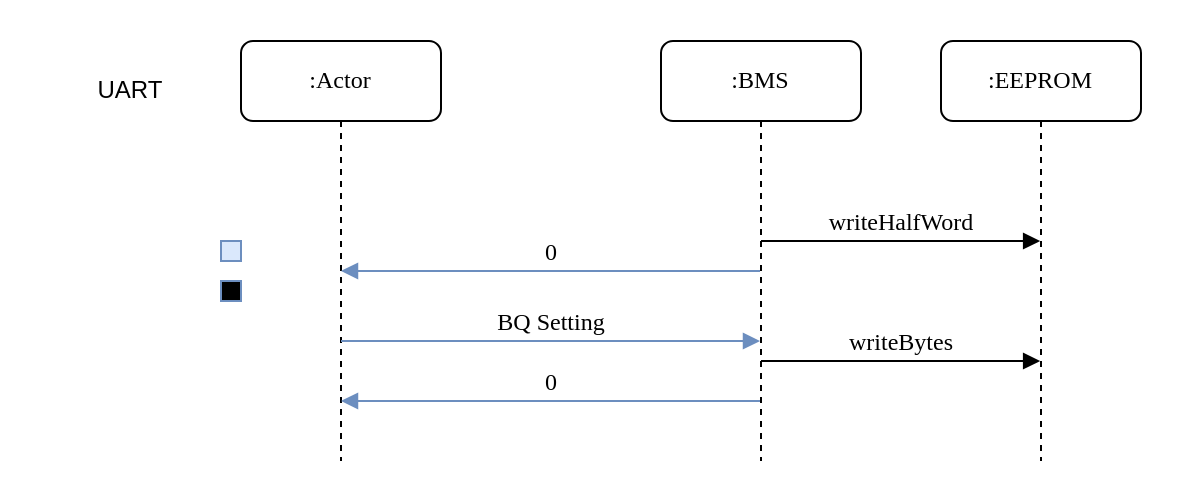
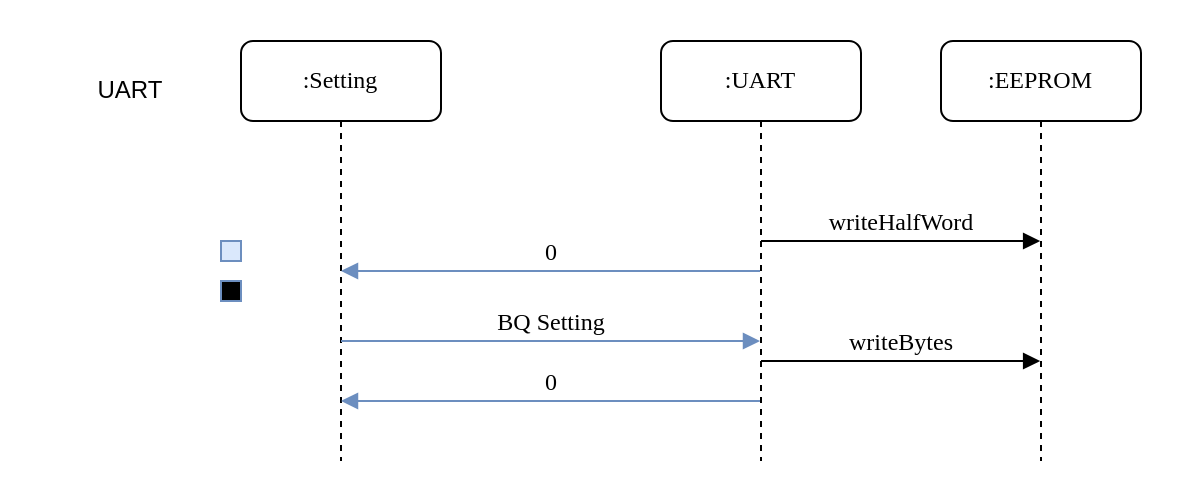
node ":Actor": label ":Actor" -> ":Setting"
node ":BMS": label ":BMS" -> ":UART"
